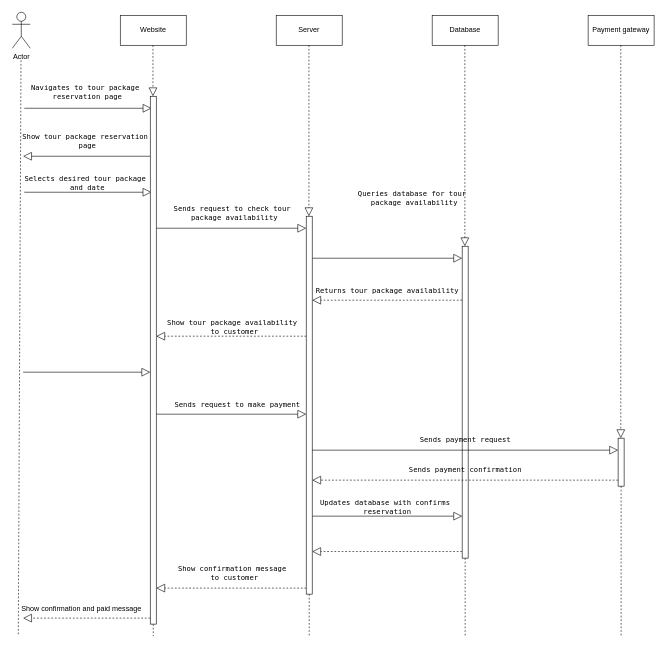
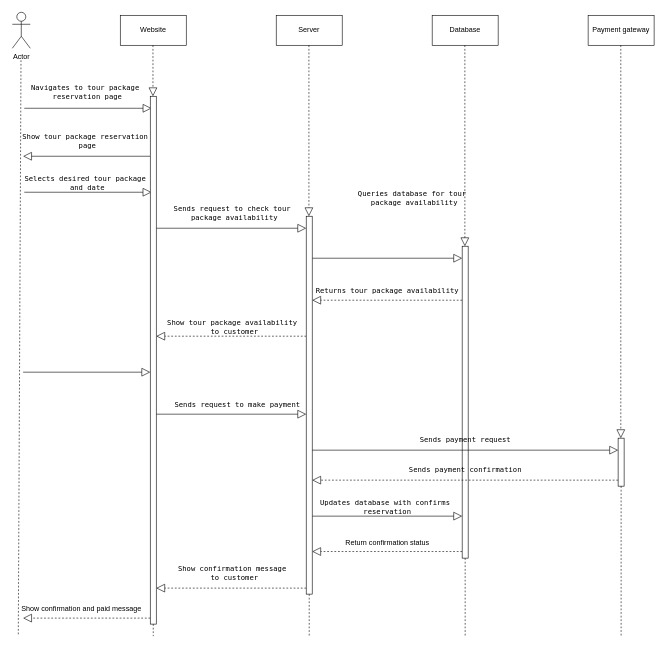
node "Return confirmation status": added
